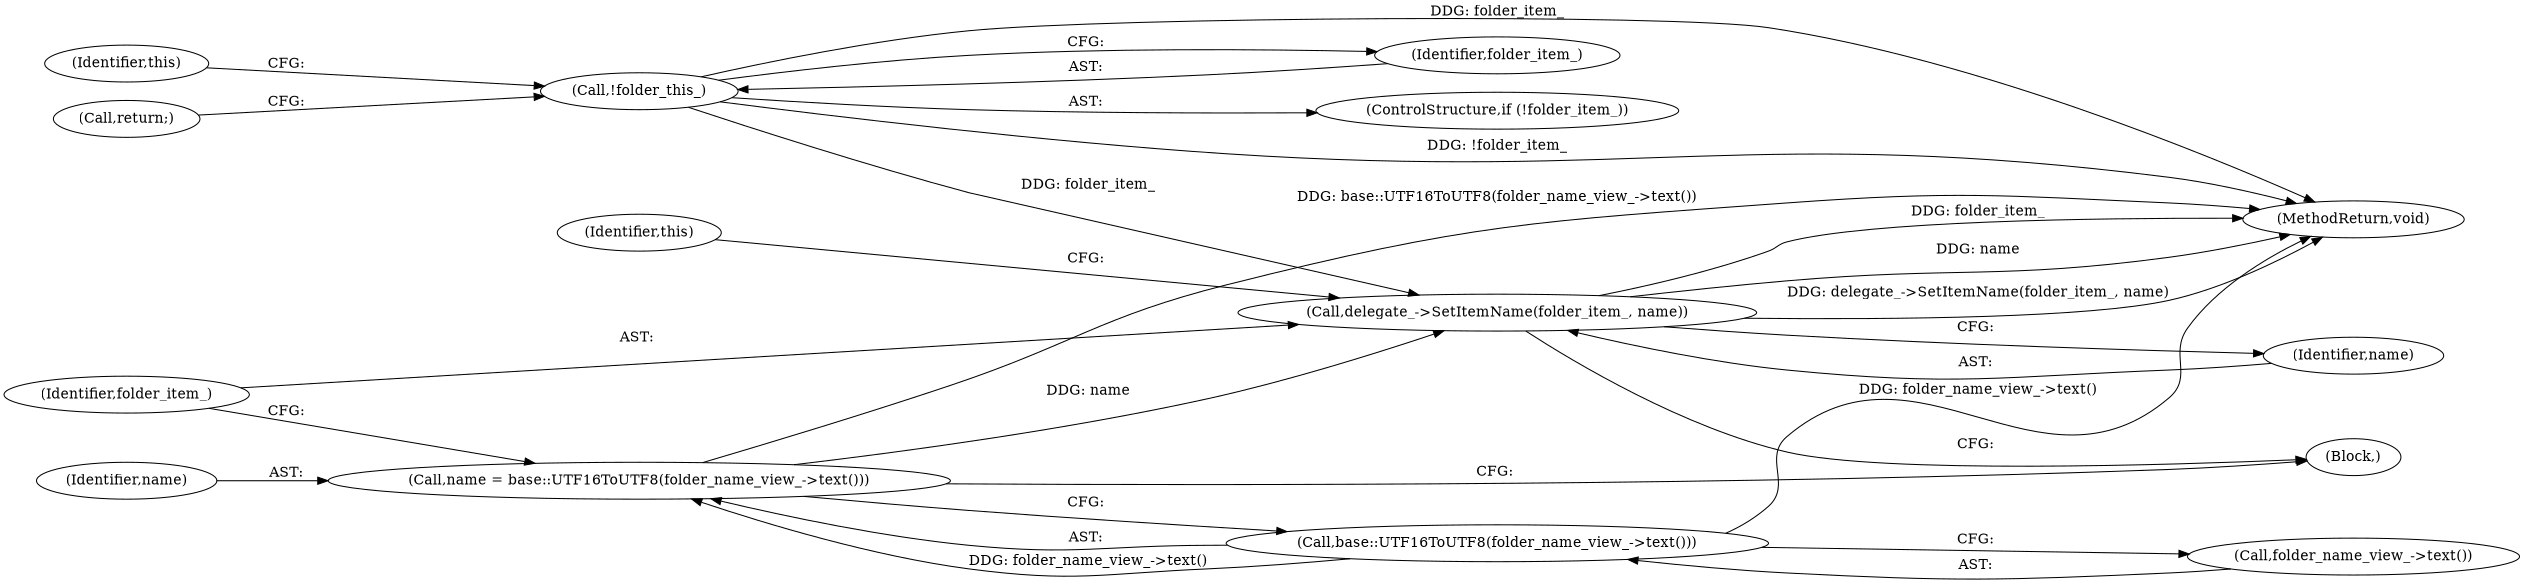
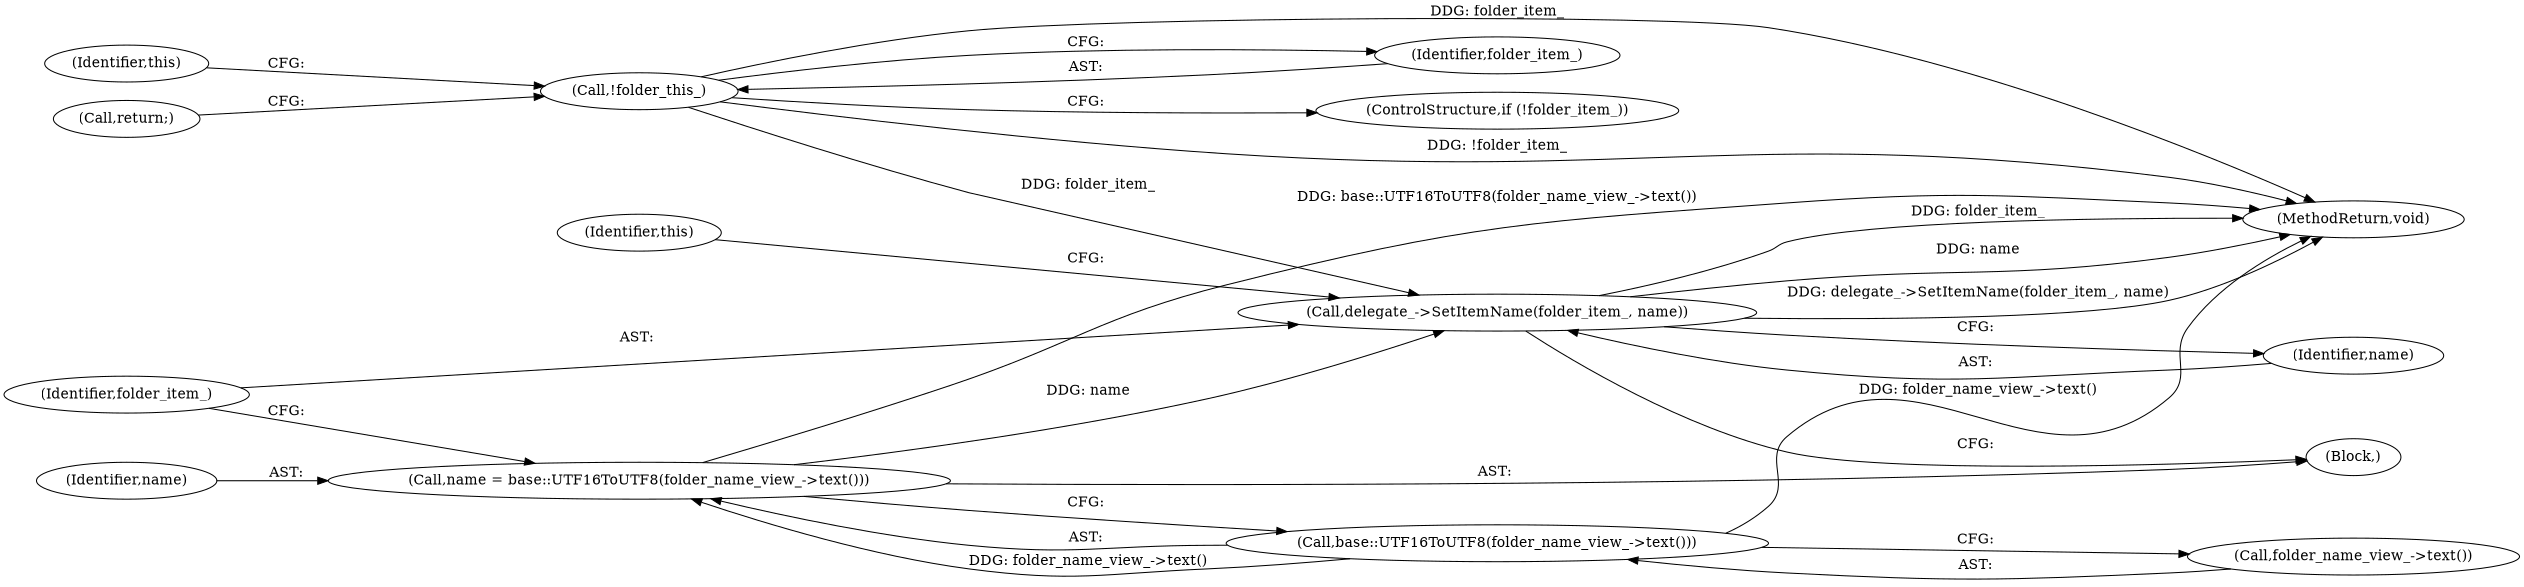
edge "(Call,!folder_this_)" -> "(ControlStructure,if (!folder_item_))": label "AST: " -> "CFG: "
edge "(Call,name = base::UTF16ToUTF8(folder_name_view_->text()))" -> "(Block,)": label "CFG: " -> "AST: "
